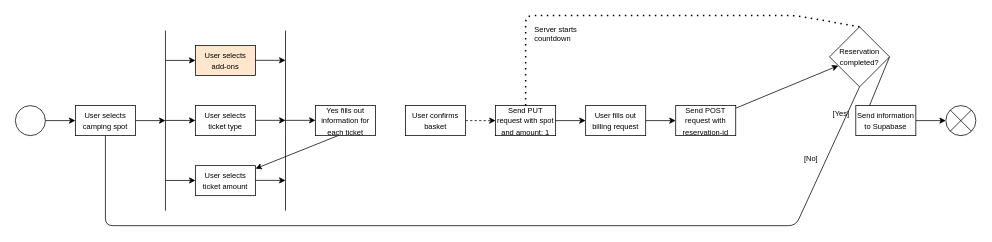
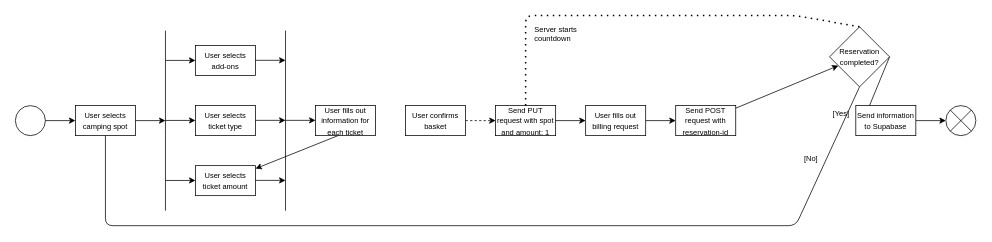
node "User selects add-ons": fillcolor #ffe6cc -> #ffffff
node "Yes fills out information for each ticket": label "Yes fills out information for each ticket" -> "User fills out information for each ticket"
